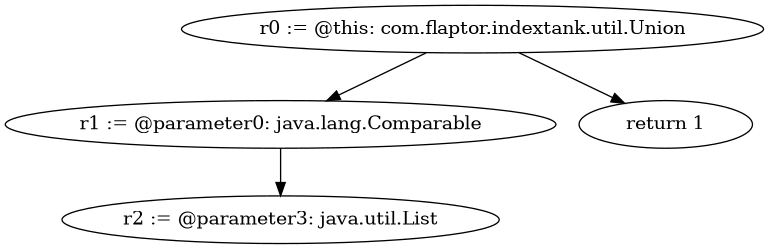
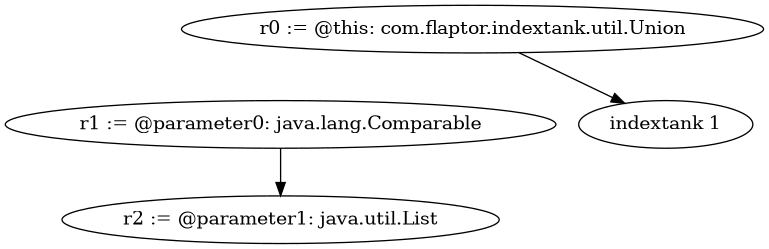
edge "r0 := @this: com.flaptor.indextank.util.Union" -> "r1 := @parameter0: java.lang.Comparable": removed
node "return 1": label "return 1" -> "indextank 1"
node "r2 := @parameter3: java.util.List": label "r2 := @parameter3: java.util.List" -> "r2 := @parameter1: java.util.List"
